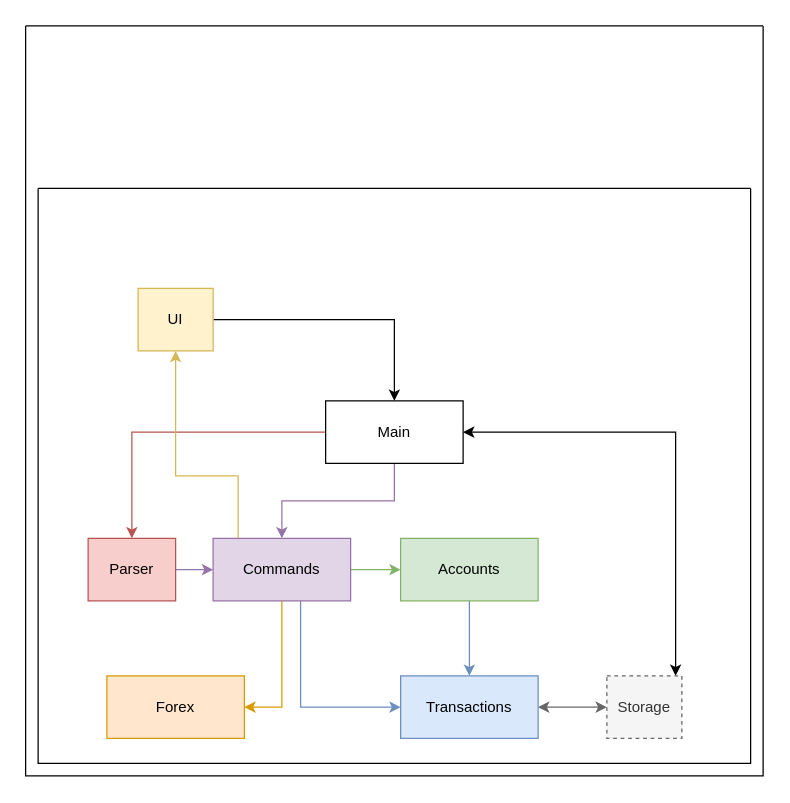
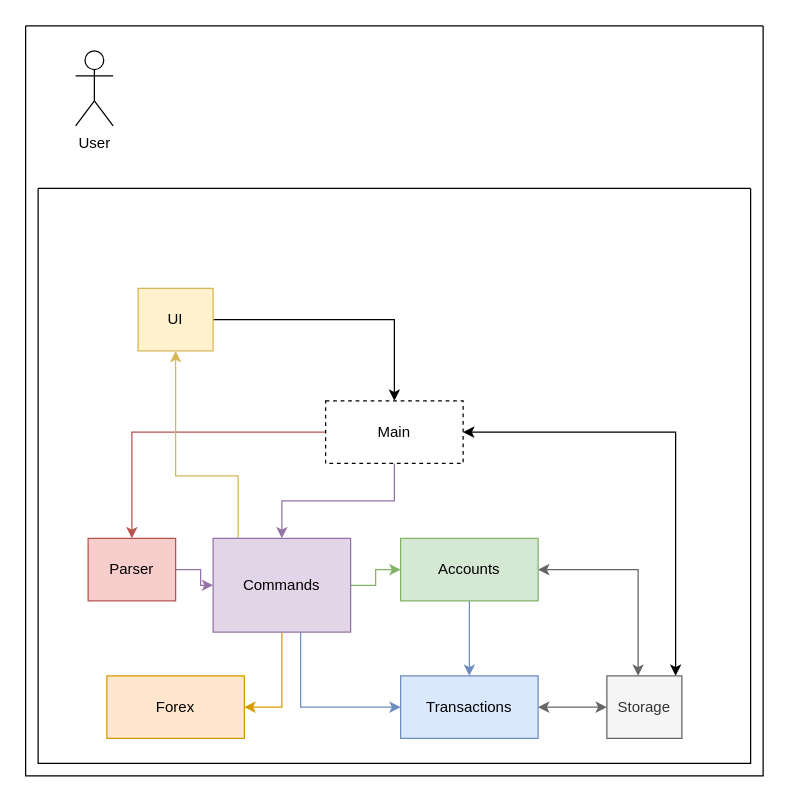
node "User": added
node "Main": style solid -> dashed
node "Commands": size 138x63 -> 138x94
edge "Accounts" -- "Storage": added
node "Storage": style dashed -> solid
